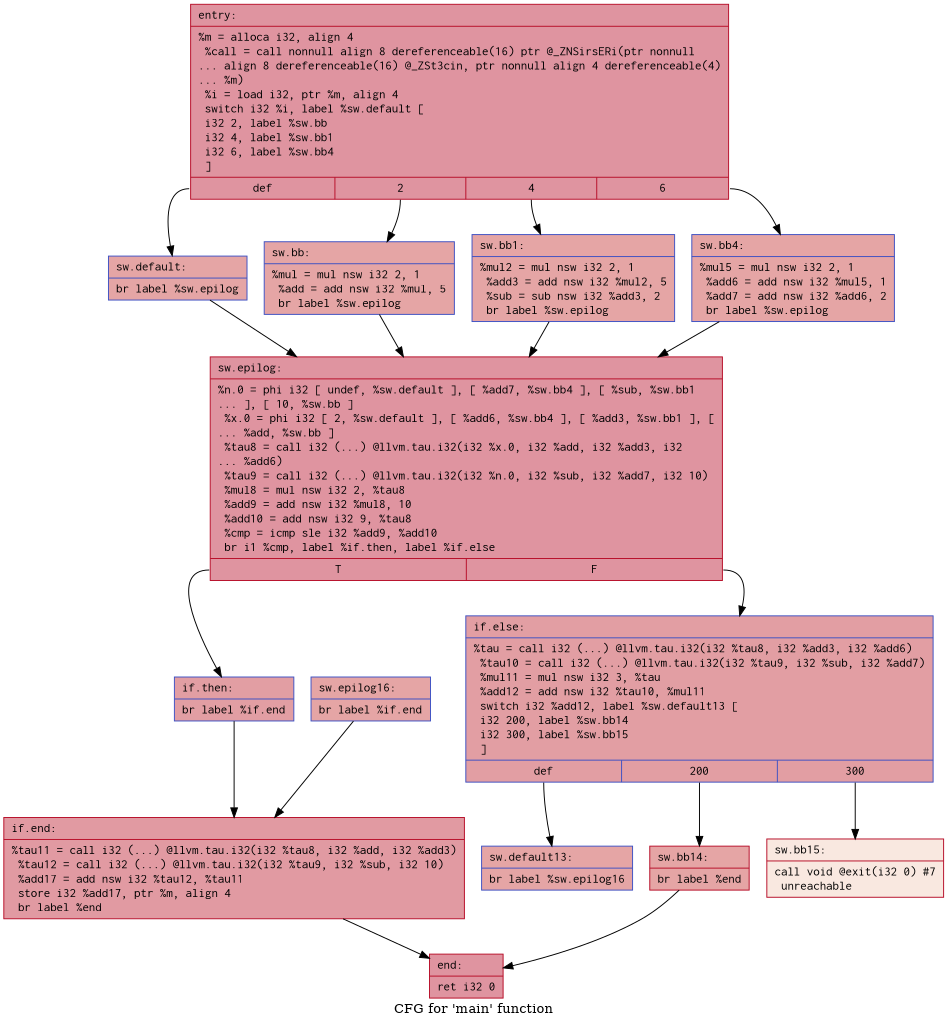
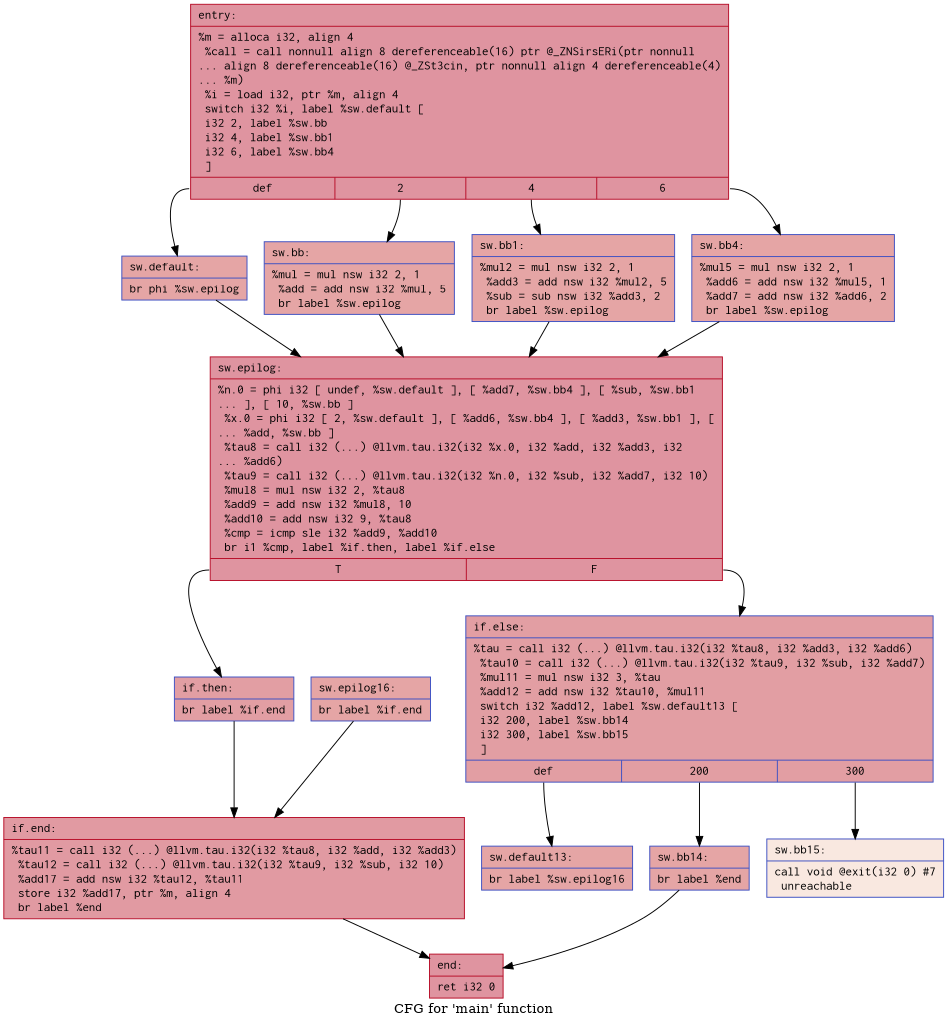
node "sw.default:": text "br label %sw.epilog" -> "br phi %sw.epilog"
node "sw.bb14:": color #b70d28ff -> #3d50c3ff
node "sw.bb15:": color #b70d28ff -> #3d50c3ff
